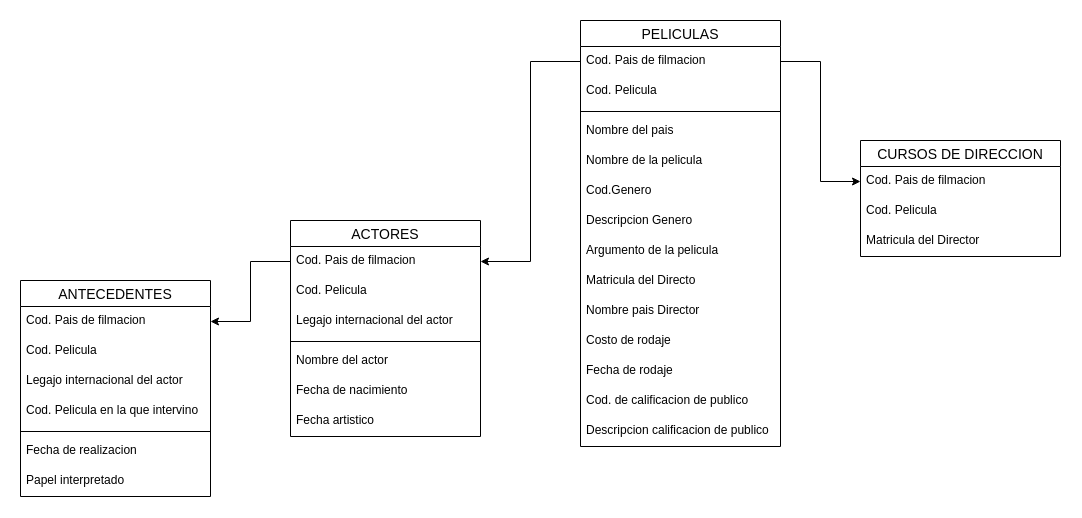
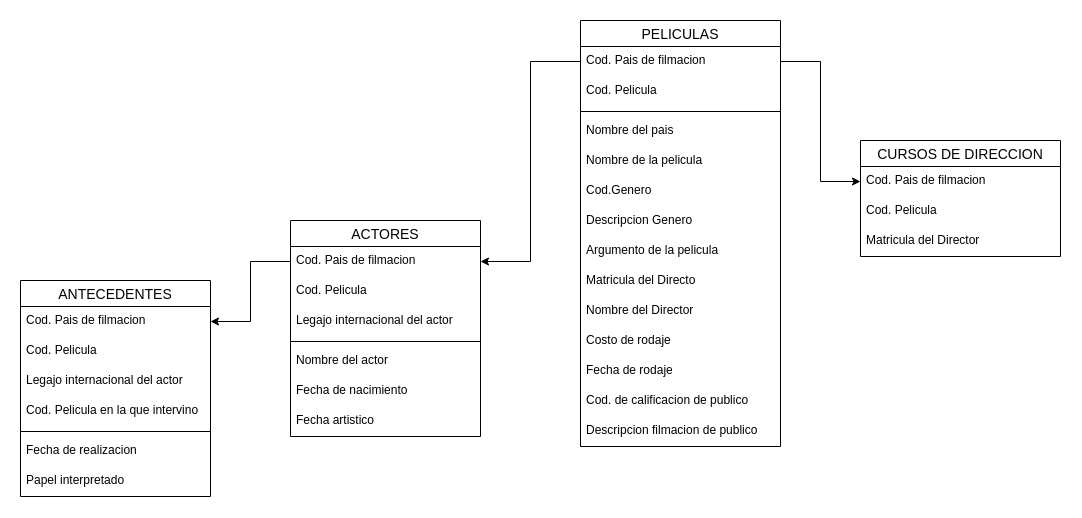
node "Nombre pais Director": label "Nombre pais Director" -> "Nombre del Director"
node "Descripcion calificacion de publico": label "Descripcion calificacion de publico" -> "Descripcion filmacion de publico"
